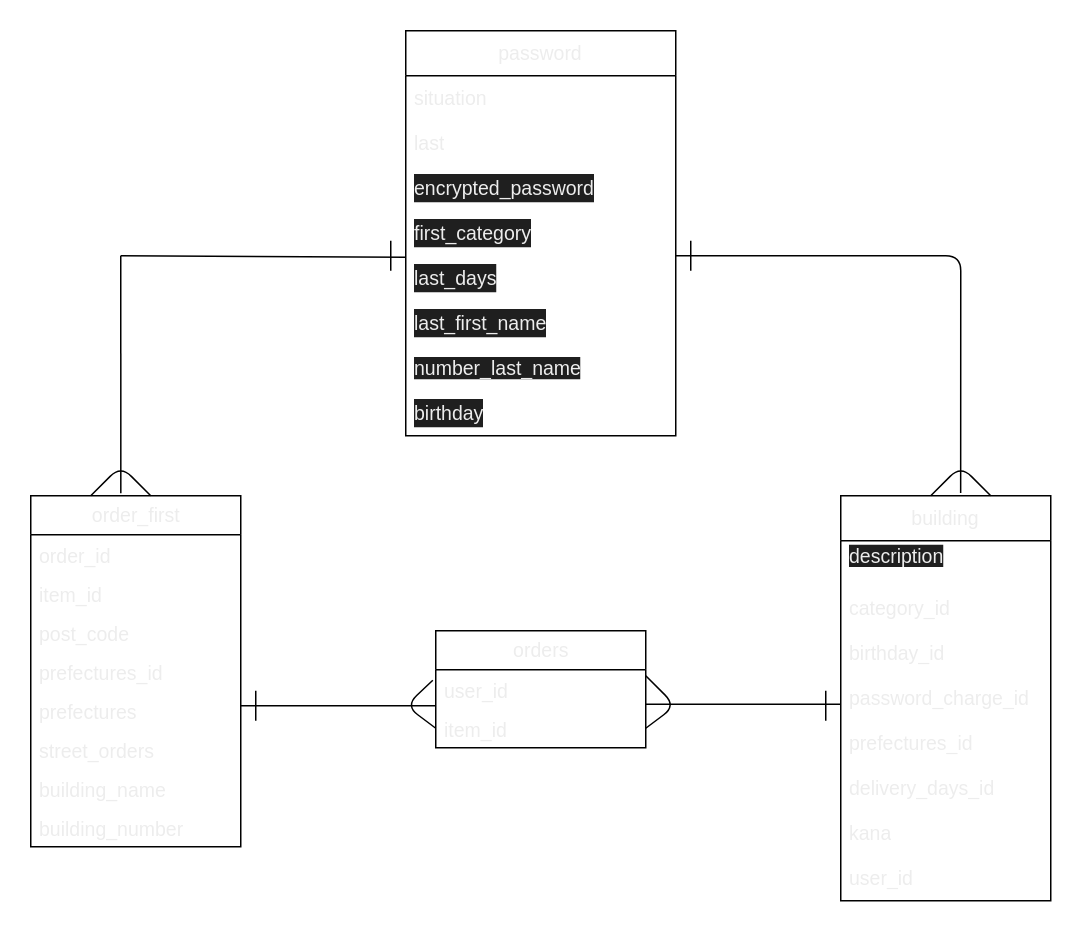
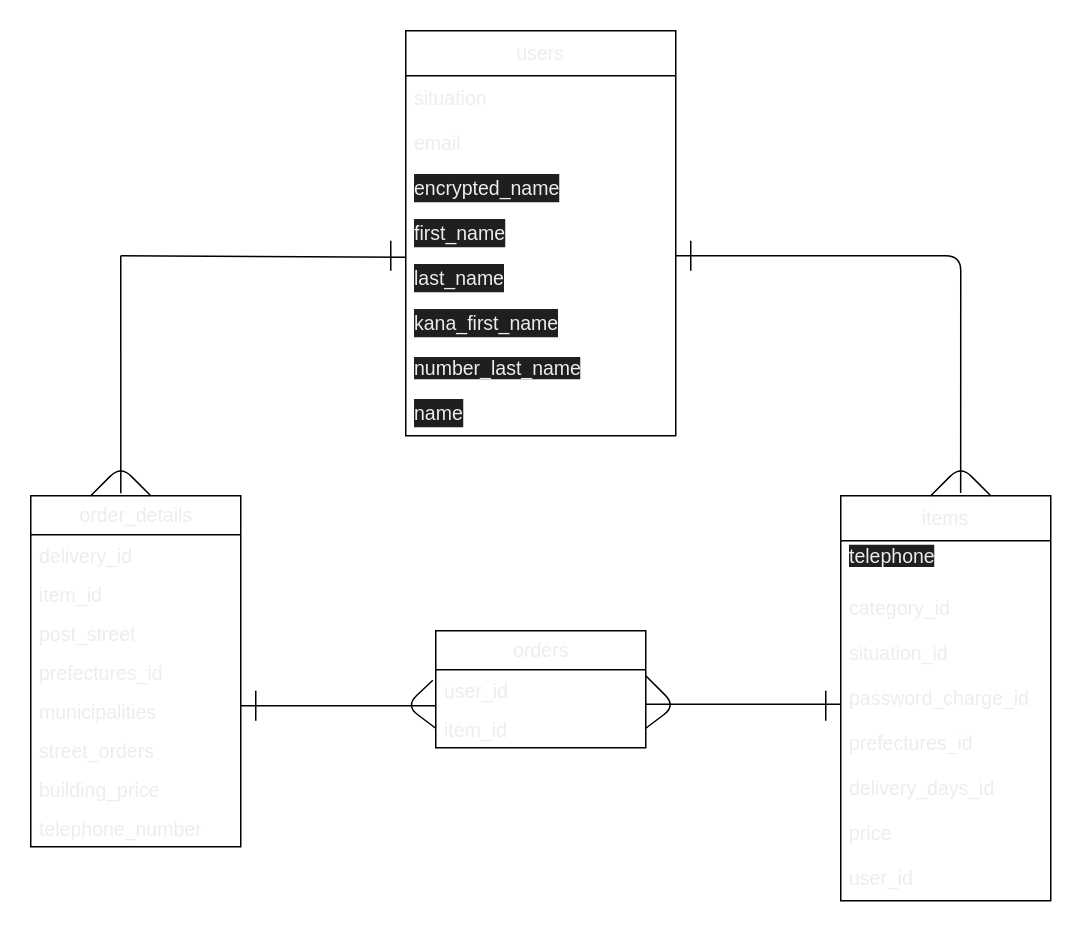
node "password": label "password" -> "users"
node "last": label "last" -> "email"
node "encrypted_password": label "encrypted_password" -> "encrypted_name"
node "first_category": label "first_category" -> "first_name"
node "last_days": label "last_days" -> "last_name"
node "last_first_name": label "last_first_name" -> "kana_first_name"
node "birthday": label "birthday" -> "name"
node "order_first": label "order_first" -> "order_details"
node "building": label "building" -> "items"
node "order_id": label "order_id" -> "delivery_id"
node "description": label "description" -> "telephone"
node "post_code": label "post_code" -> "post_street"
node "birthday_id": label "birthday_id" -> "situation_id"
node "prefectures": label "prefectures" -> "municipalities"
node "building_name": label "building_name" -> "building_price"
node "building_number": label "building_number" -> "telephone_number"
node "kana": label "kana" -> "price"
